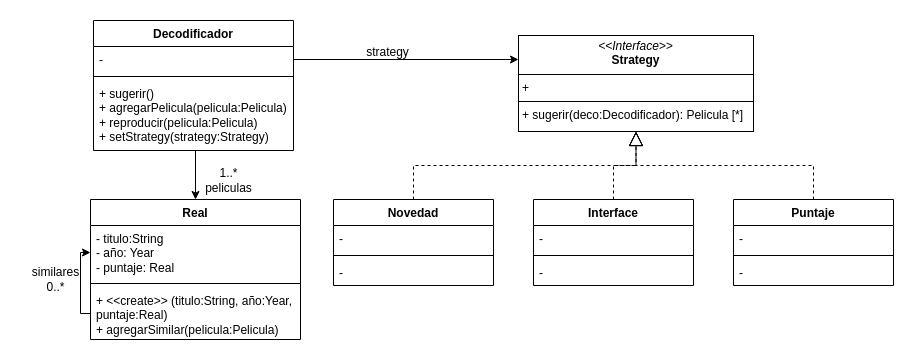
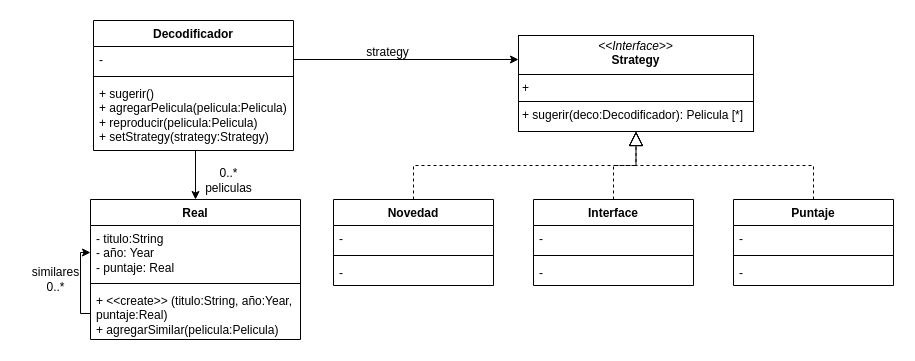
node "1..* peliculas": label "1..* peliculas" -> "0..* peliculas"
